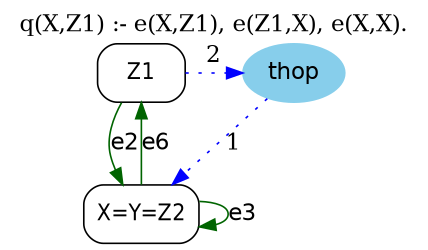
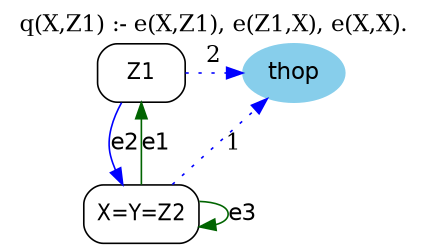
edge "Z1" -> "X=Y=Z2": color darkgreen -> blue
edge "thop" -> "X=Y=Z2": reversed
edge "X=Y=Z2" -> "Z1": label "e6" -> "e1"
